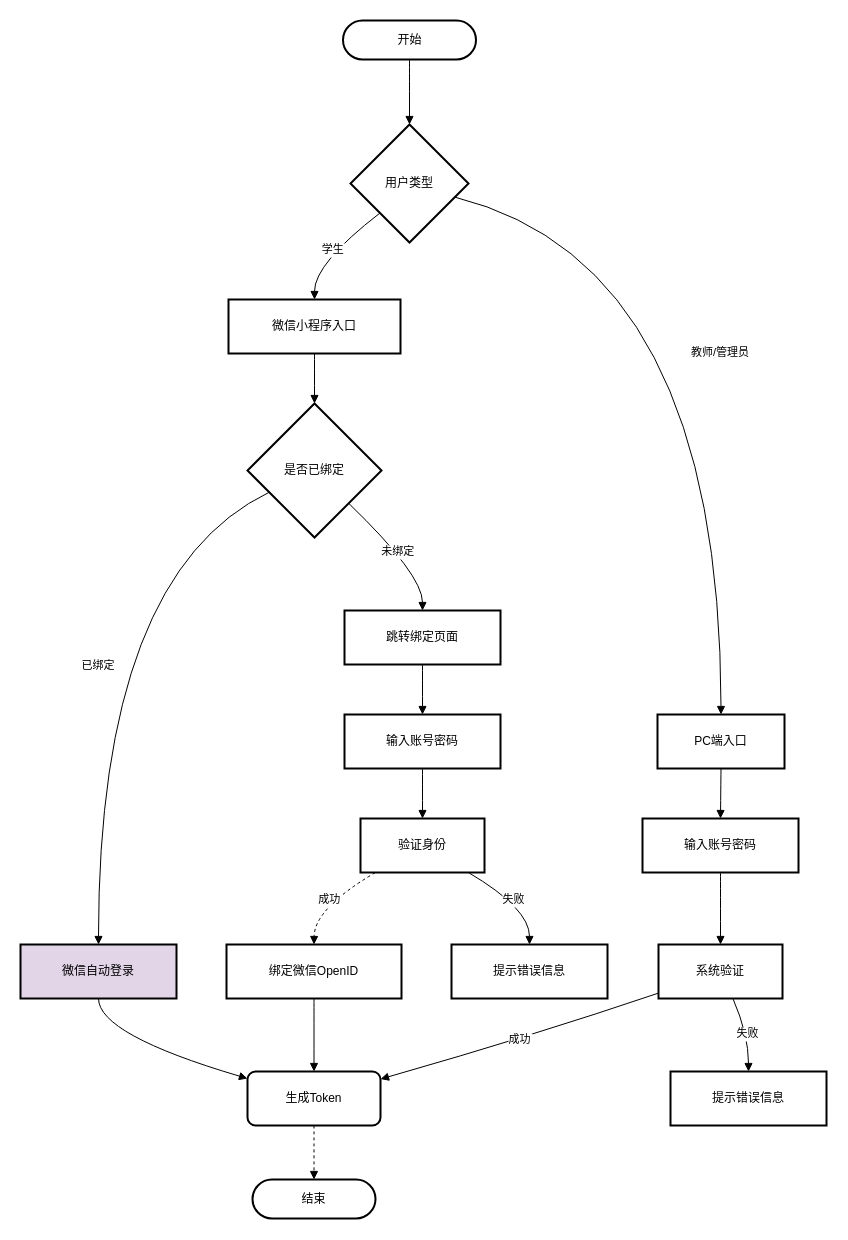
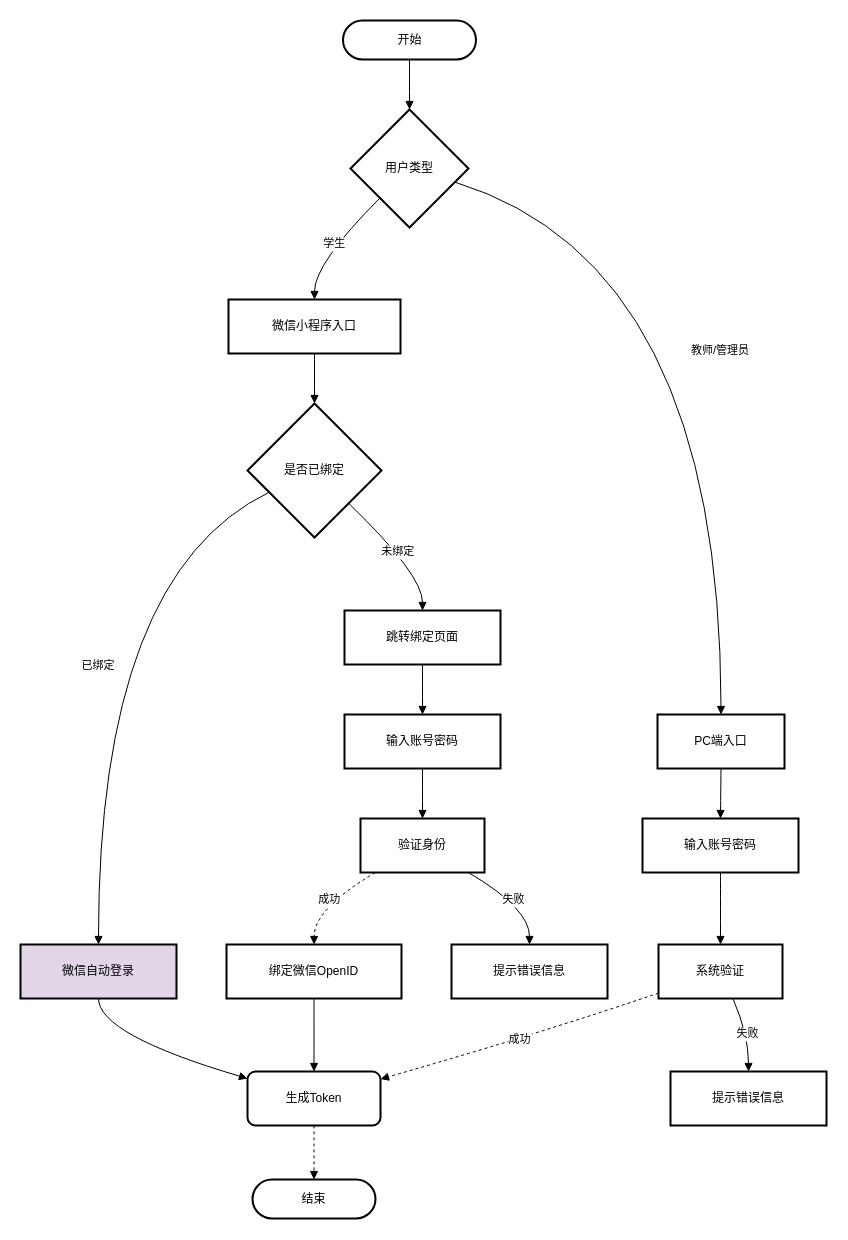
node "用户类型": moved (410, 184) -> (410, 169)
edge "系统验证" -> "生成Token": style solid -> dashed
